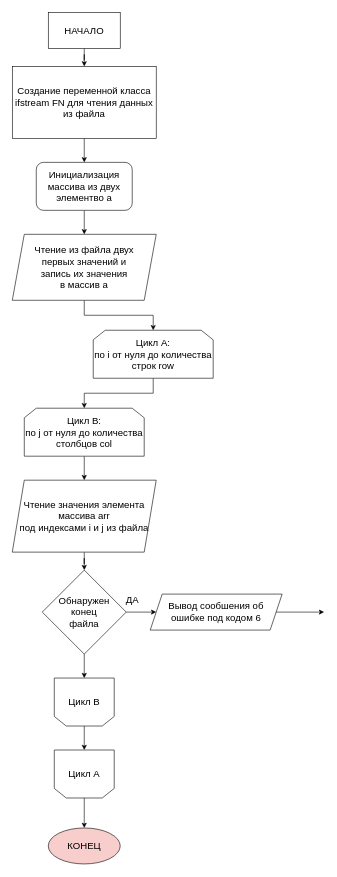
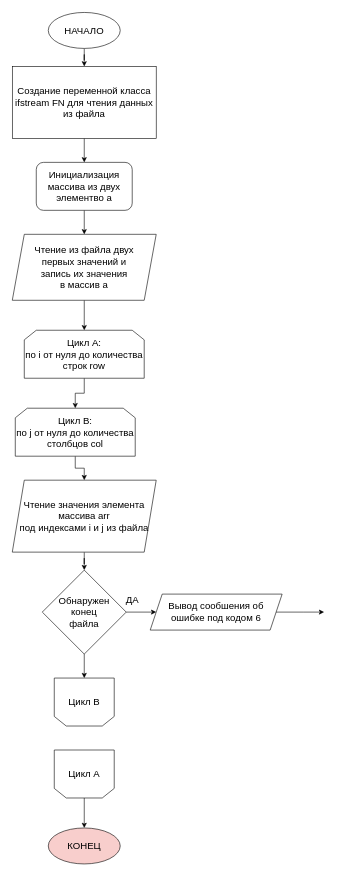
node "НАЧАЛО": shape rectangle -> ellipse
node "Цикл А: по i от нуля до количества строк row": moved (153, 354) -> (84, 354)
node "Цикл В: по j от нуля до количества столбцов col": moved (84, 432) -> (75, 432)
edge "Цикл В" -> "Цикл А": removed
